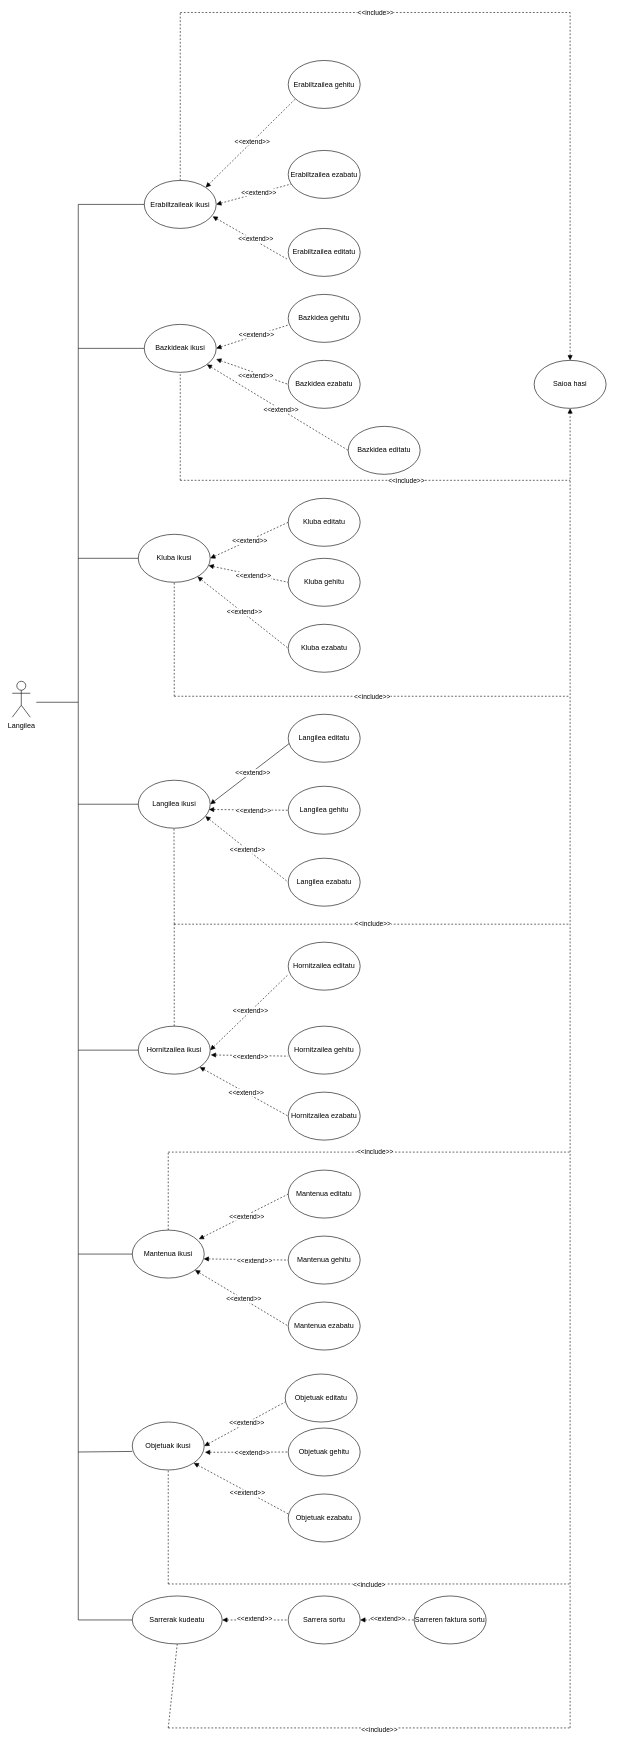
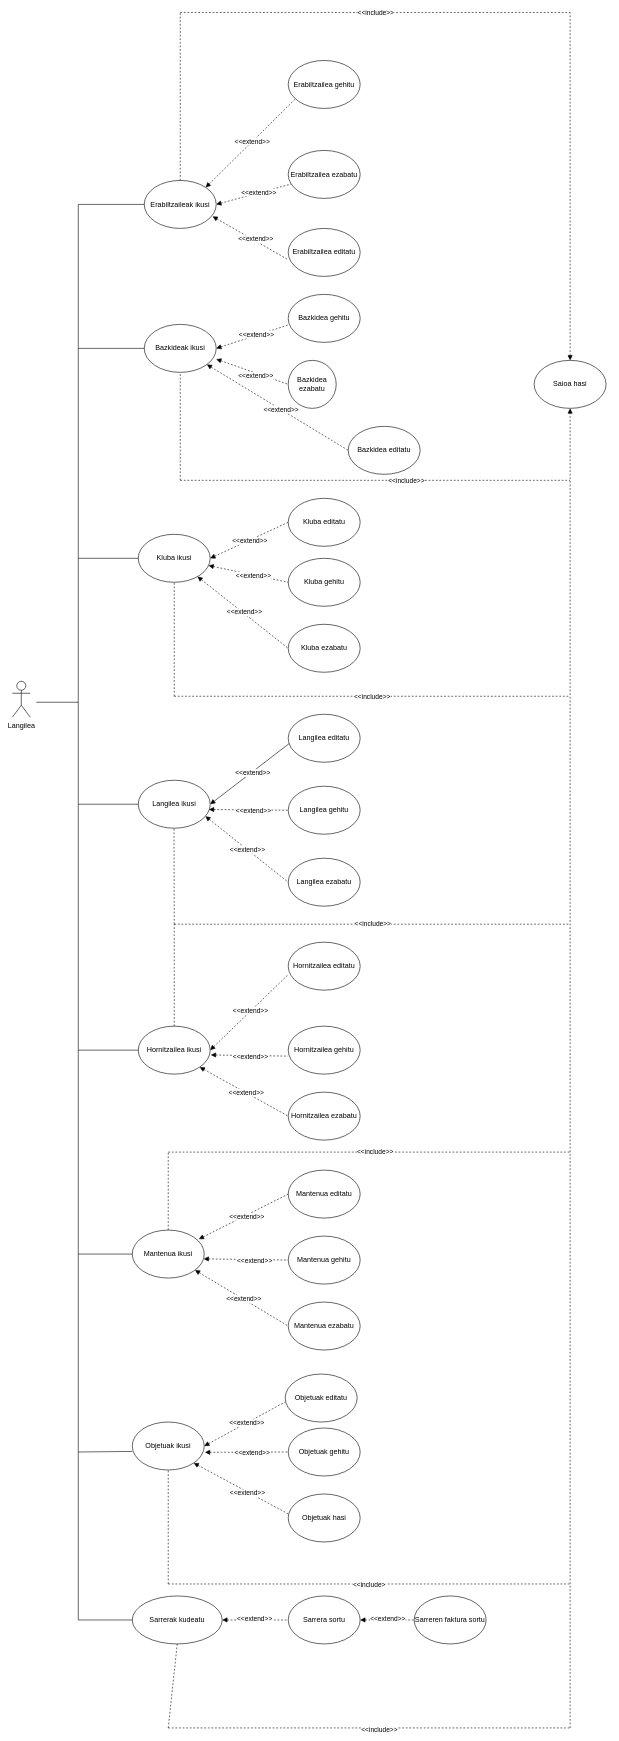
node "Bazkidea ezabatu": size 72x48 -> 48x48
node "Objetuak ezabatu": label "Objetuak ezabatu" -> "Objetuak hasi"
